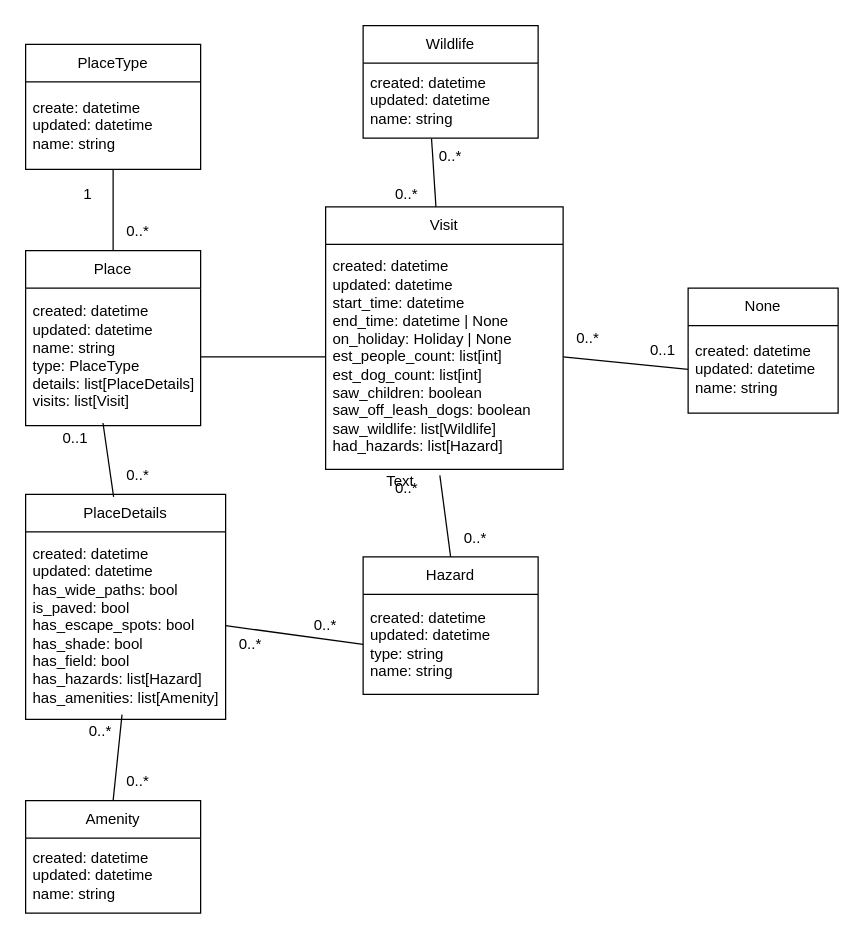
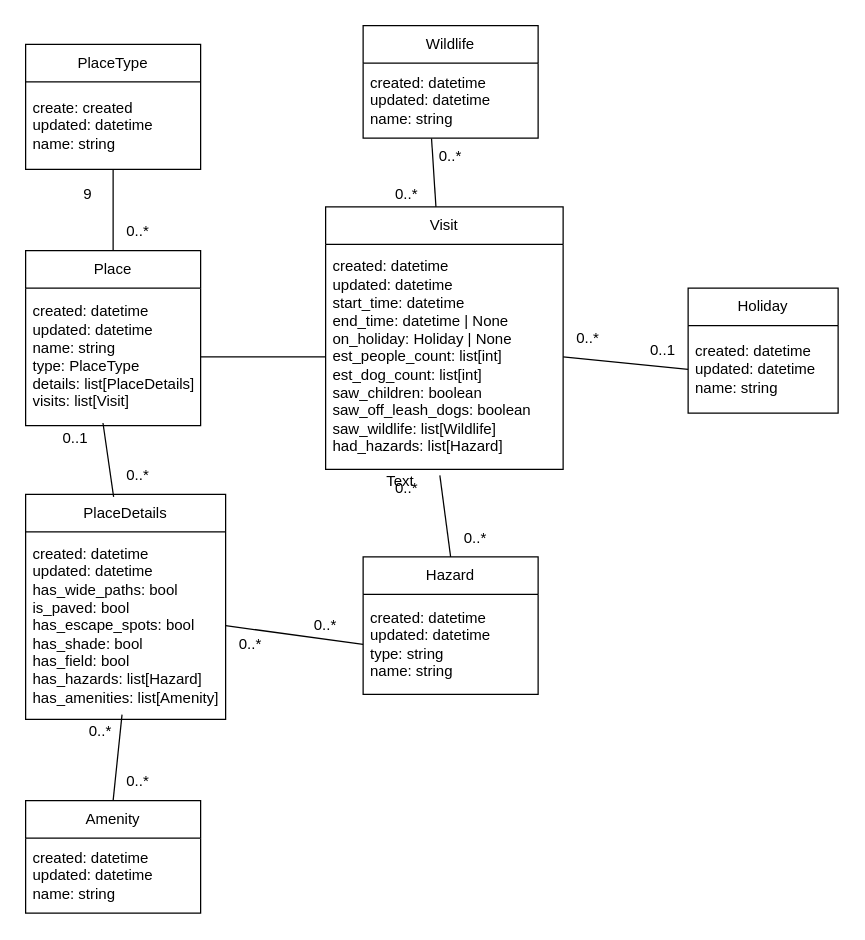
node "create: datetime updated: datetime name: string": label "create: datetime updated: datetime name: string" -> "create: created updated: datetime name: string"
node "1": label "1" -> "9"
node "None": label "None" -> "Holiday"
